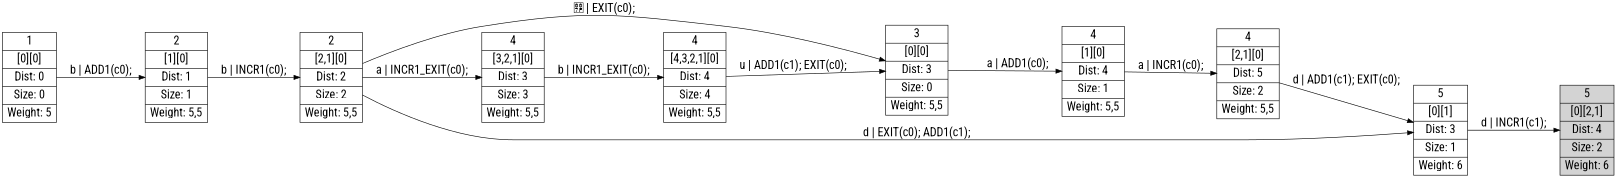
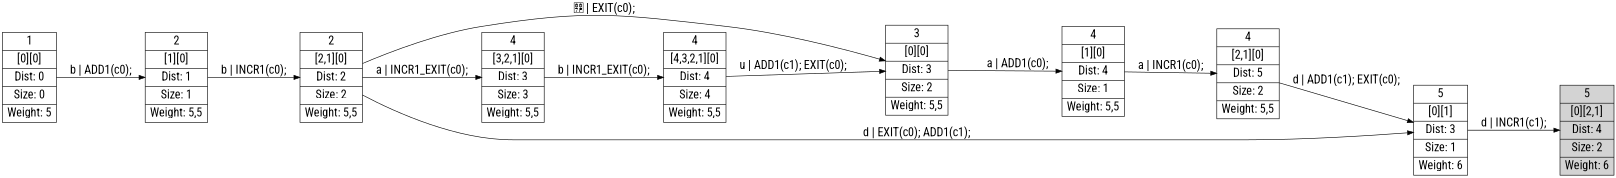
node "3": text "Size: 0" -> "Size: 2"
